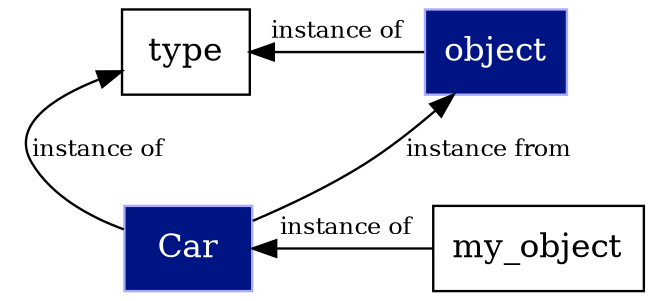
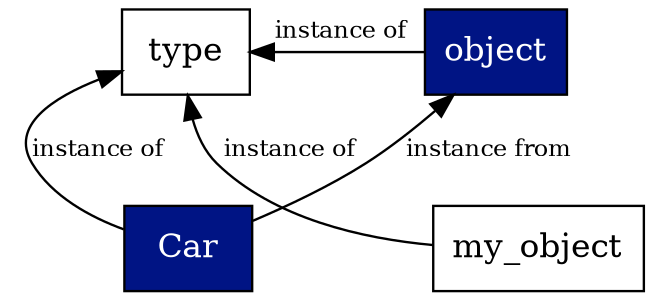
edge "object" -> "type": label "instance of" -> " instance of"
node "object": color #aaaaff -> black
node "Car": color #aaaaff -> black
edge "my_object" -> "Car": now "my_object" -> "type"
